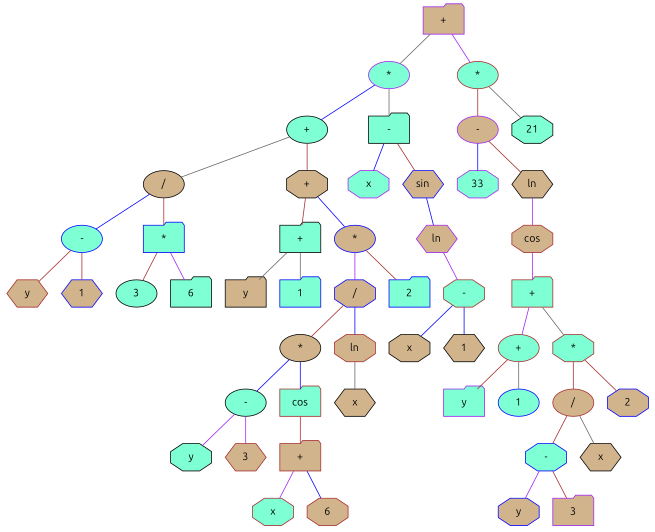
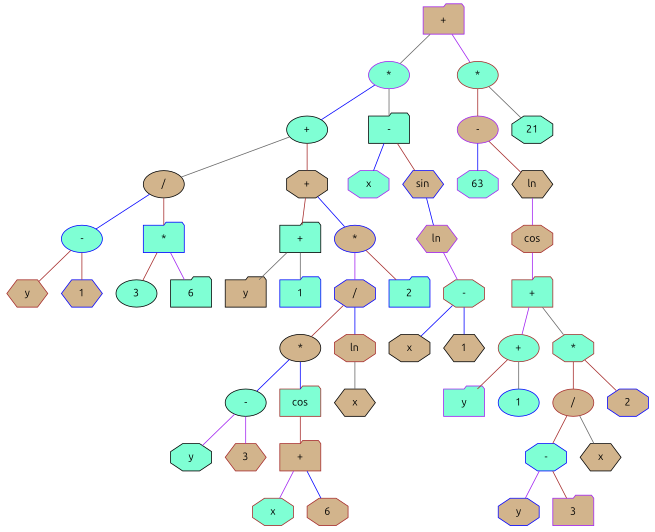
node "33": label "33" -> "63"
